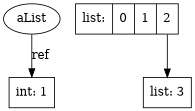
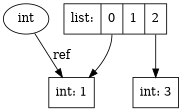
node "aList": label "aList" -> "int"
edge "list:" -> "int: 1": added
node "list: 3": label "list: 3" -> "int: 3"
